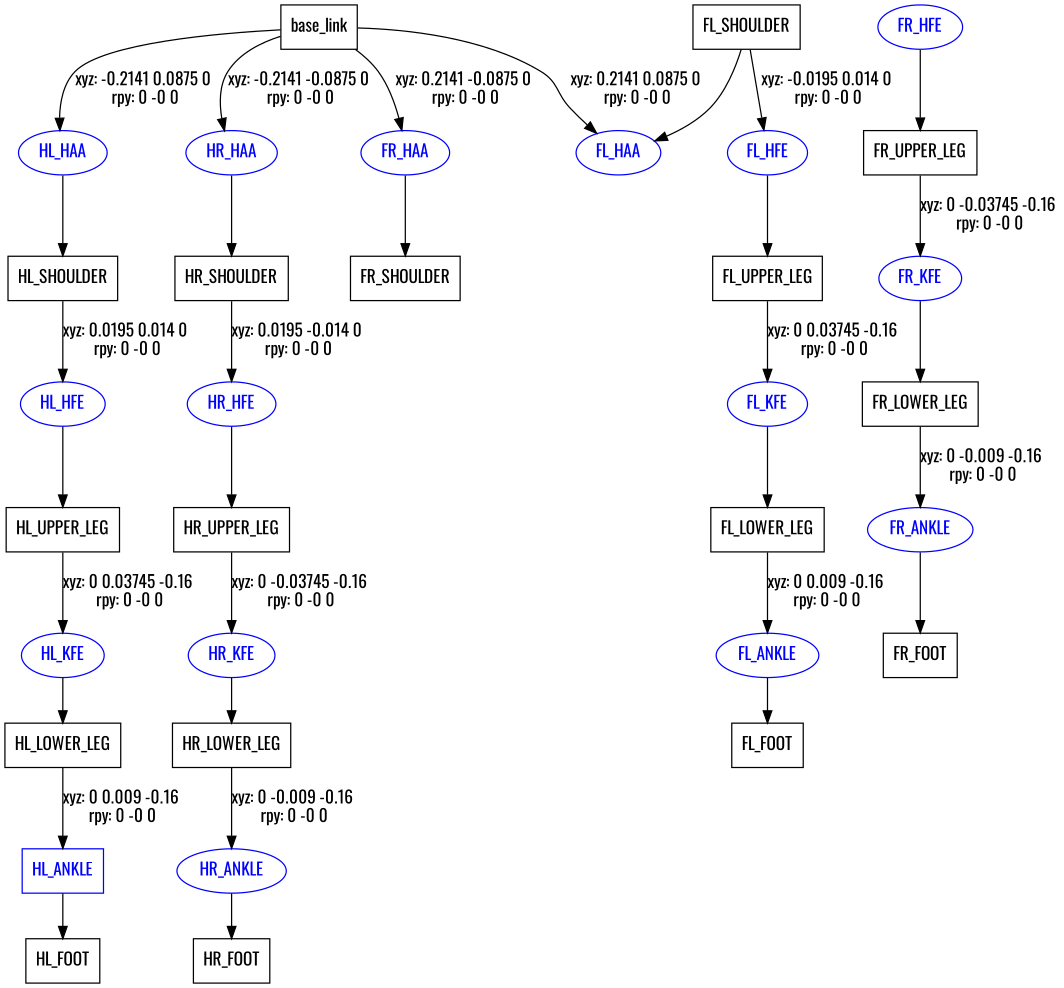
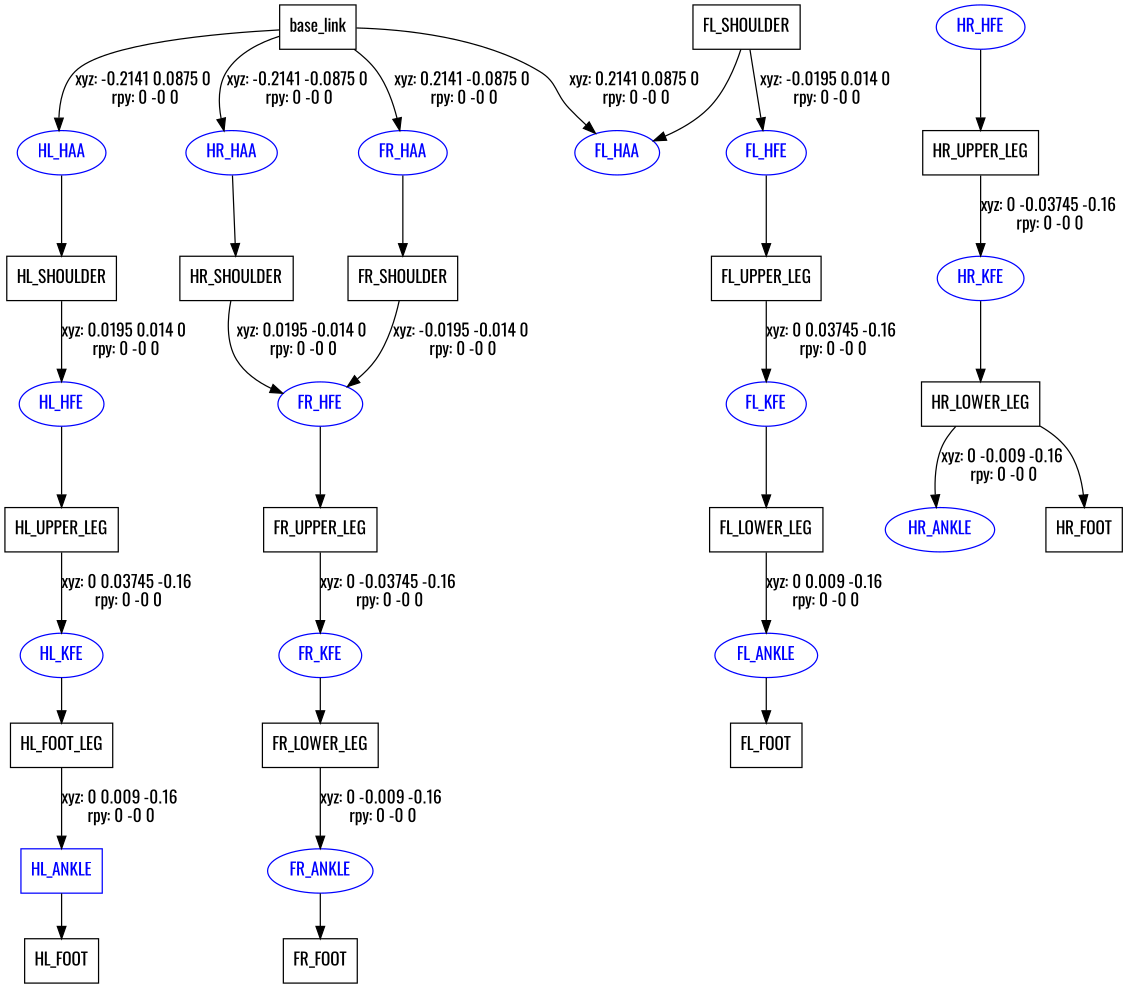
edge "HR_SHOULDER" -> "HR_HFE": now "HR_SHOULDER" -> "FR_HFE"
edge "FR_SHOULDER" -> "FR_HFE": added, label "xyz: -0.0195 -0.014 0 rpy: 0 -0 0"
node "HL_LOWER_LEG": label "HL_LOWER_LEG" -> "HL_FOOT_LEG"
edge "HR_ANKLE" -> "HR_FOOT": now "HR_LOWER_LEG" -> "HR_FOOT"
